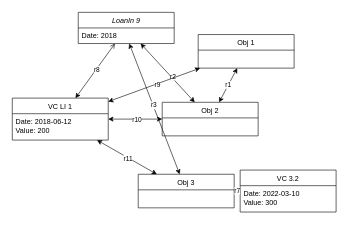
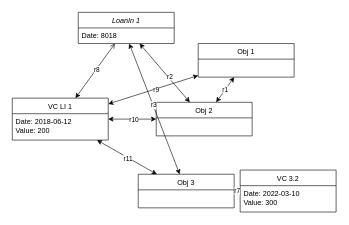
node "LoanIn 9": label "LoanIn 9" -> "LoanIn 1"
node "Date: 2018": label "Date: 2018" -> "Date: 8018"
node "Obj 1": moved (246, 51) -> (246, 60)
node "Obj 2": moved (210, 119) -> (204, 119)
